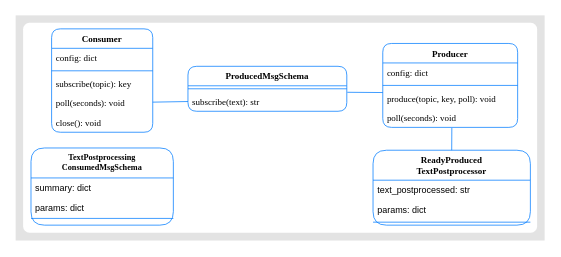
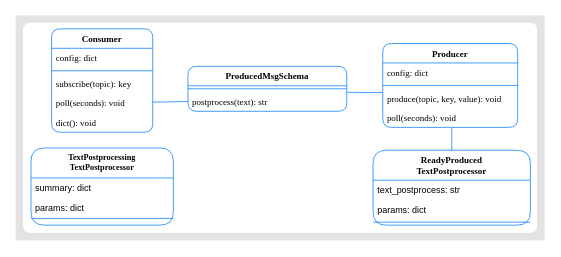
node "produce(topic, key, poll): void": label "produce(topic, key, poll): void" -> "produce(topic, key, value): void"
node "subscribe(text): str": label "subscribe(text): str" -> "postprocess(text): str"
node "close(): void": label "close(): void" -> "dict(): void"
node "TextPostprocessing ConsumedMsgSchema": label "TextPostprocessing ConsumedMsgSchema" -> "TextPostprocessing TextPostprocessor"
node "text_postprocessed: str": label "text_postprocessed: str" -> "text_postprocess: str"
